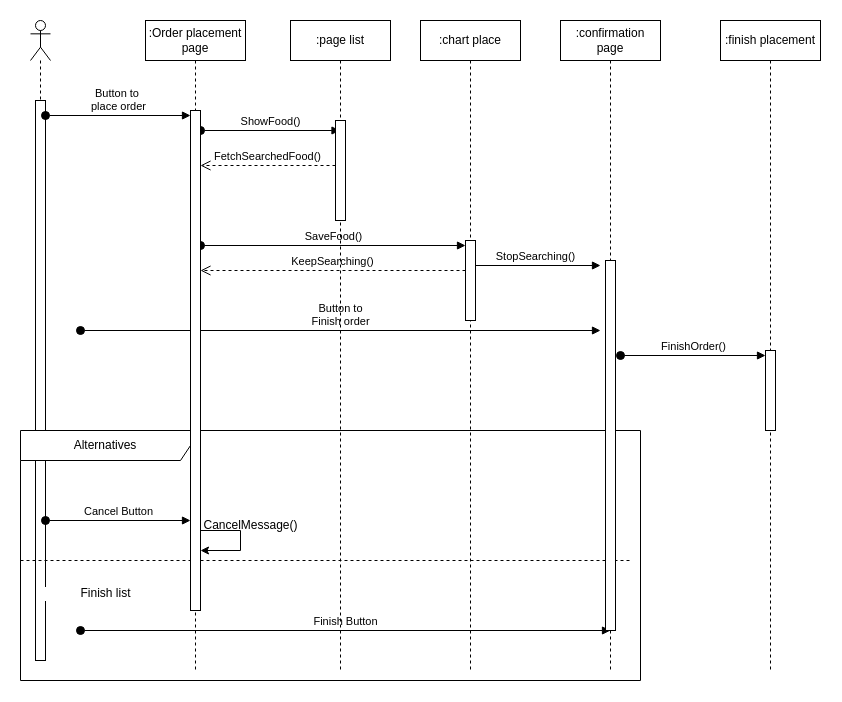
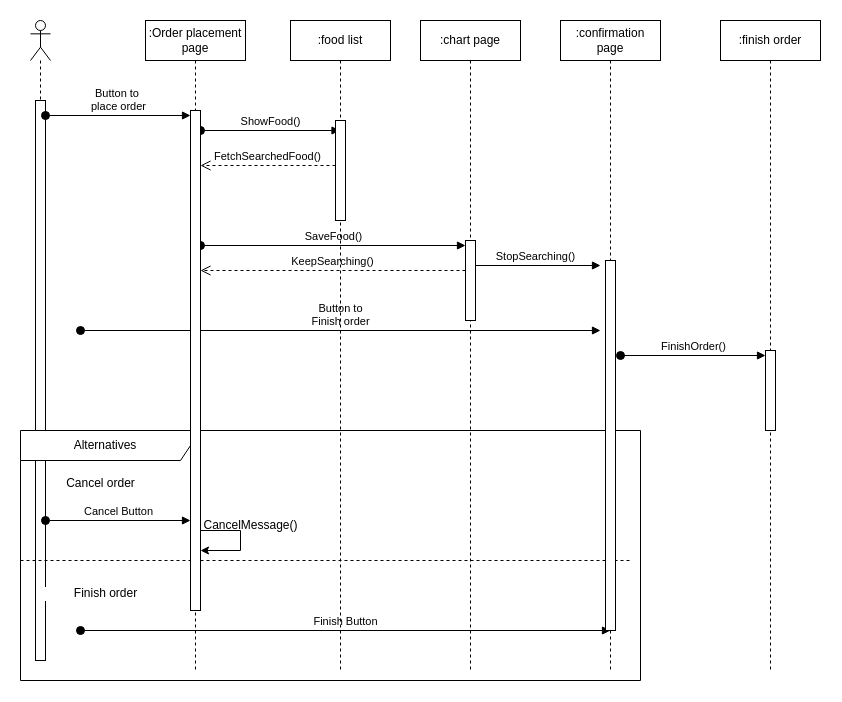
node ":page list": label ":page list" -> ":food list"
node ":chart place": label ":chart place" -> ":chart page"
node ":finish placement": label ":finish placement" -> ":finish order"
node "Cancel order": added
node "Finish list": label "Finish list" -> "Finish order"
